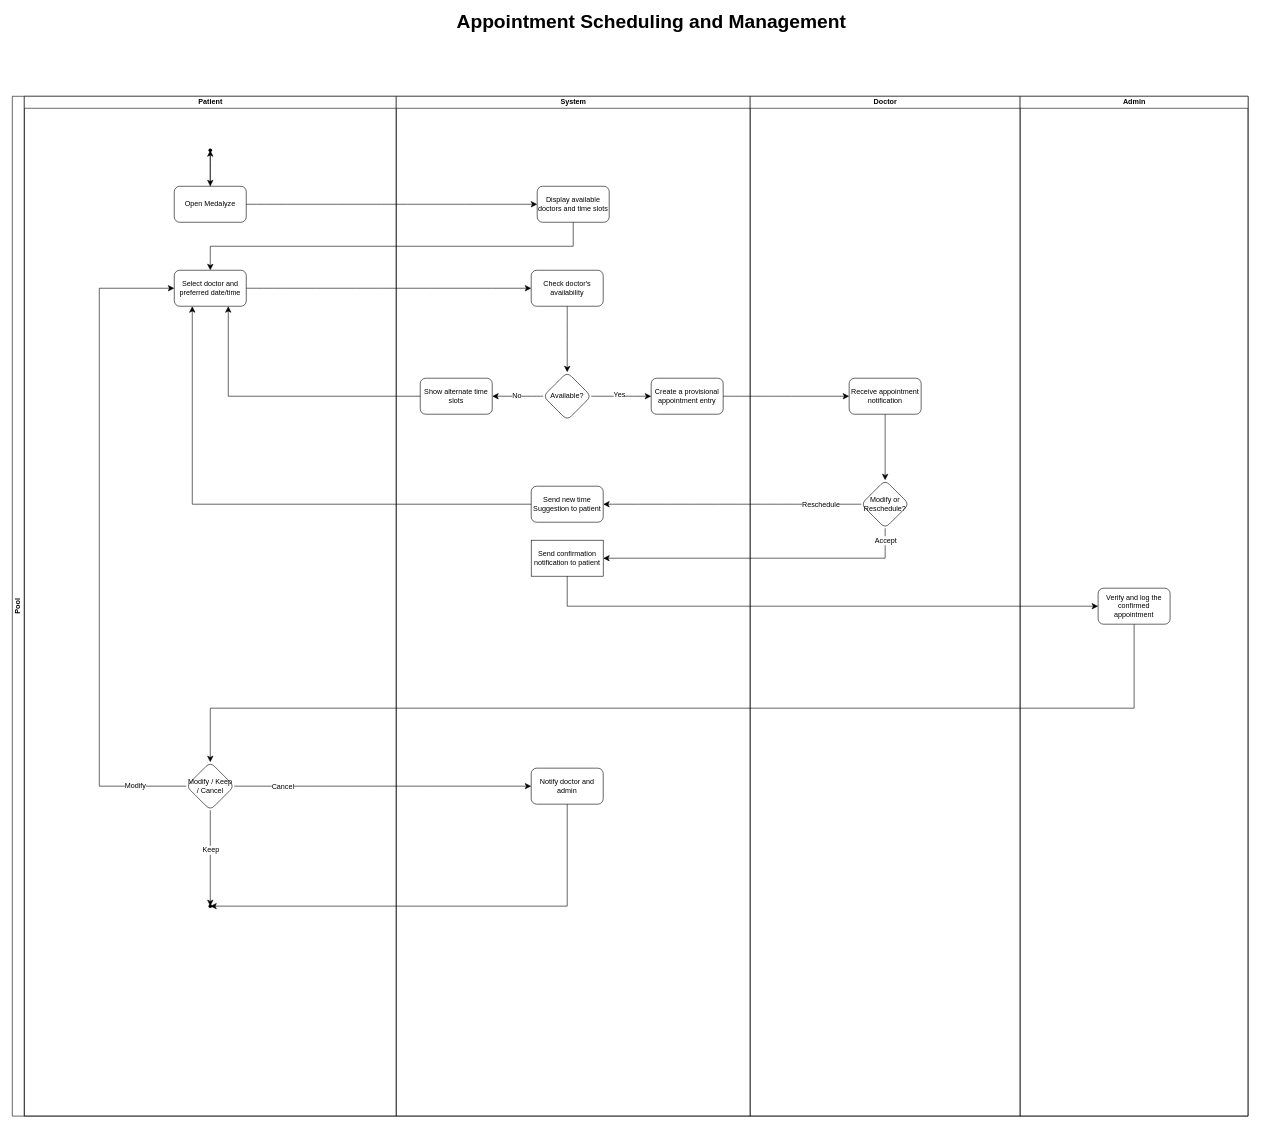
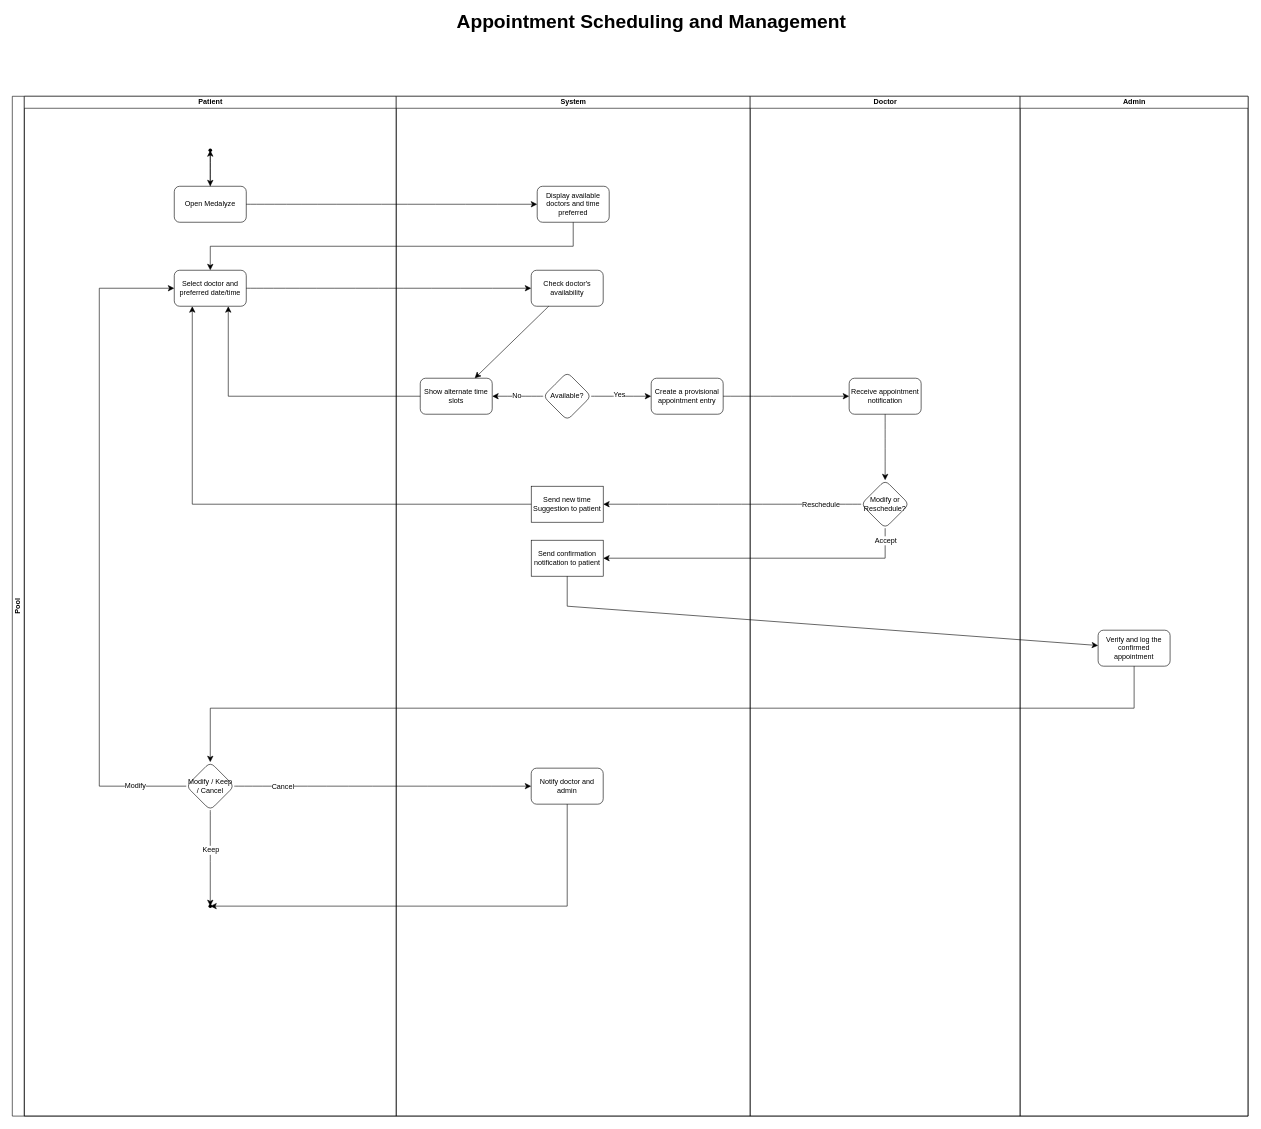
node "Display available doctors and time slots": label "Display available doctors and time slots" -> "Display available doctors and time preferred"
edge "Check doctor's availability" -> "Available?": now "Check doctor's availability" -> "Show alternate time slots"
node "Send new time Suggestion to patient": shape rounded rectangle -> rectangle
node "Verify and log the confirmed appointment": moved (1134, 606) -> (1134, 648)
